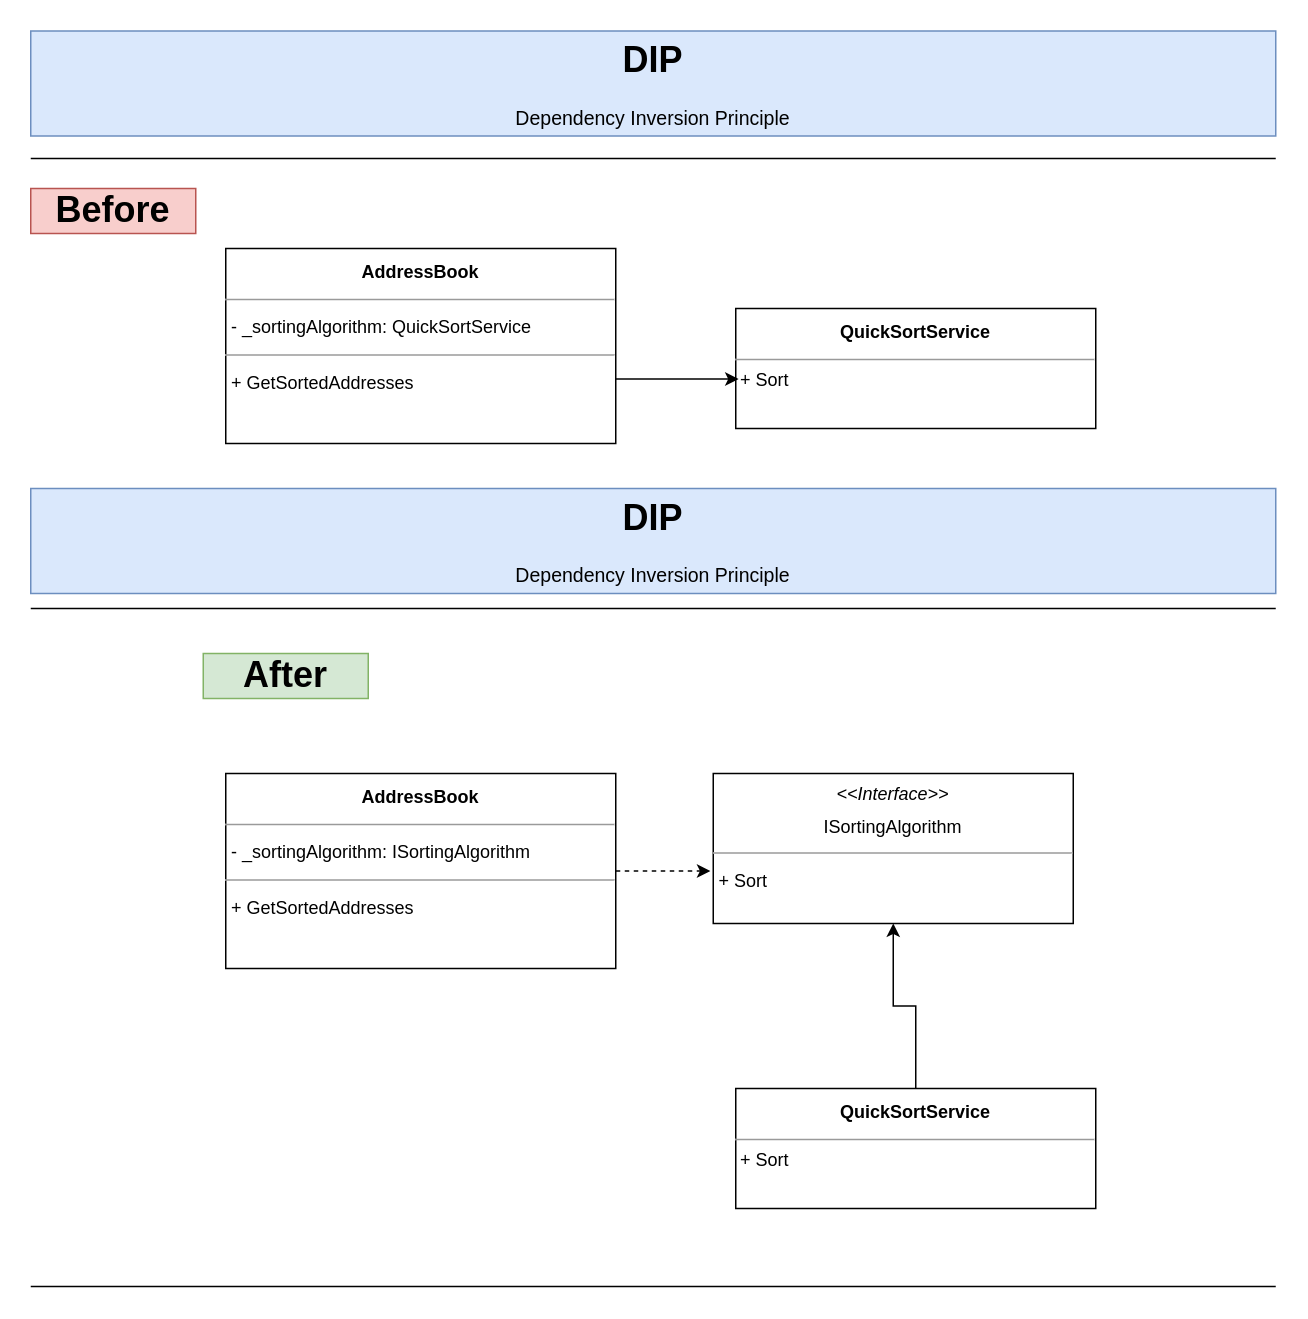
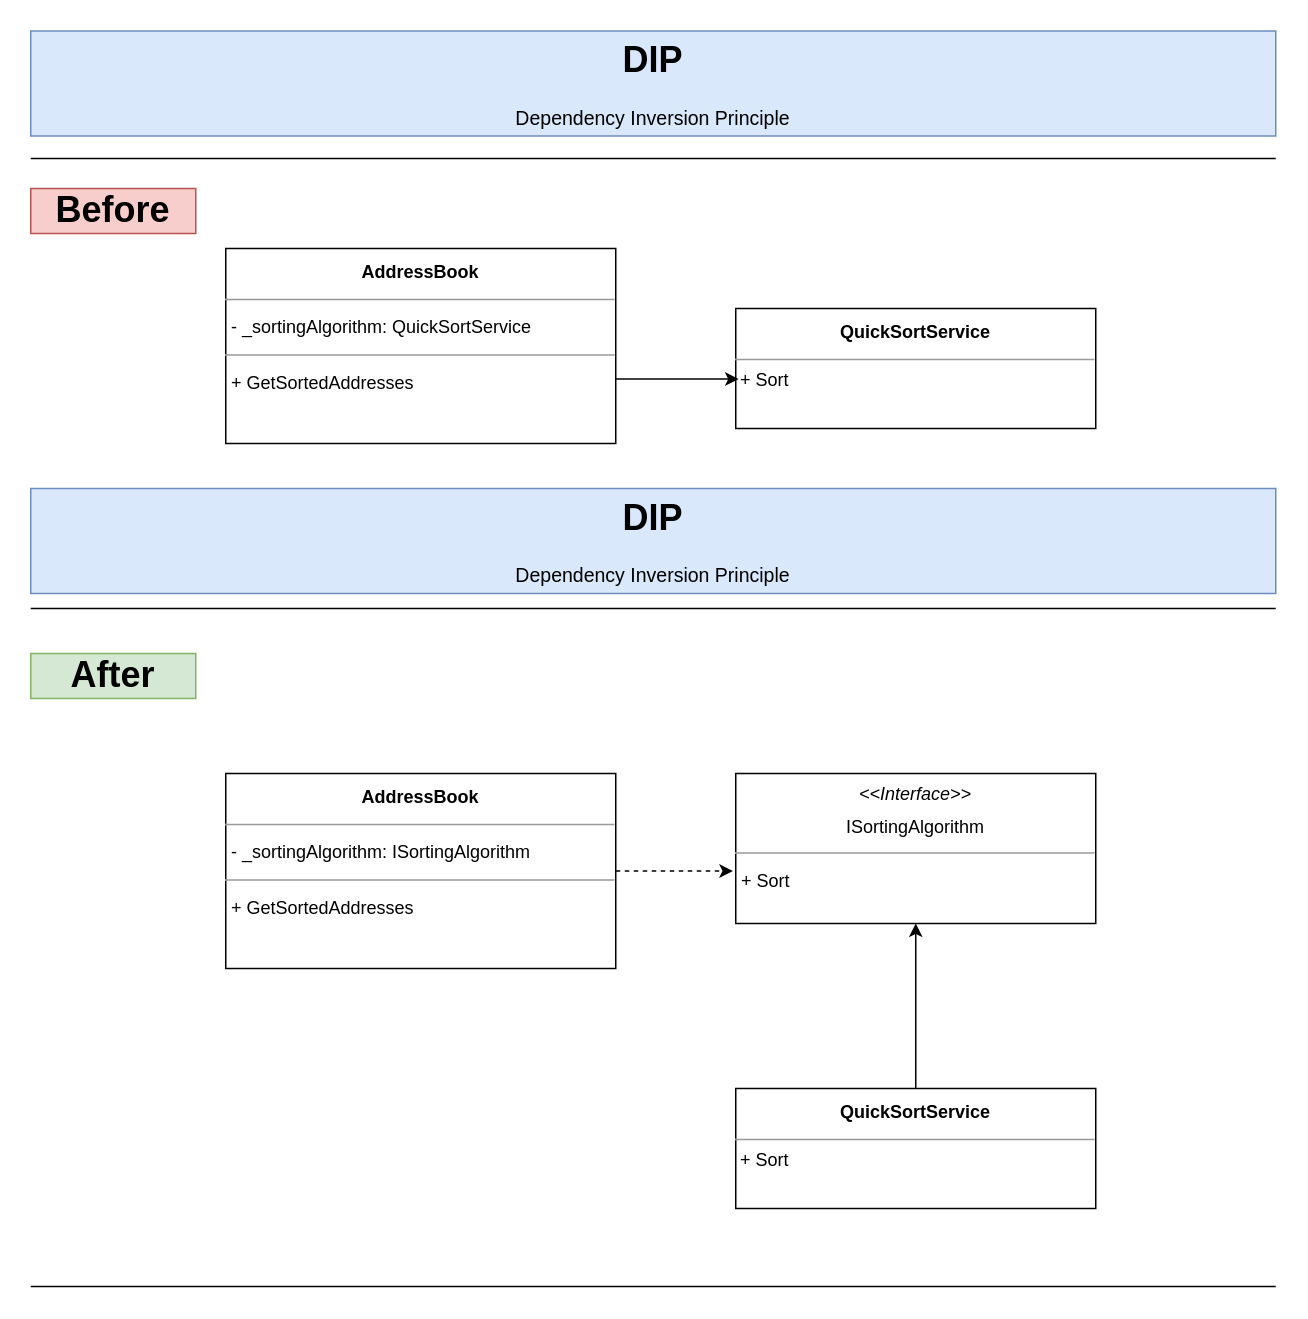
node "After": moved (286, 676) -> (113, 676)
node "<<Interface>> ISortingAlgorithm + Sort": moved (893, 848) -> (916, 848)
